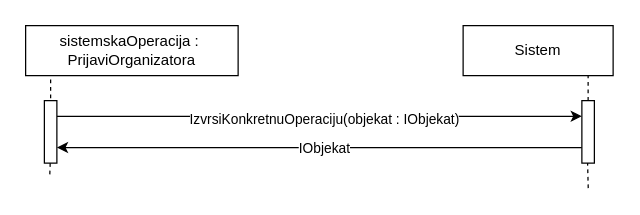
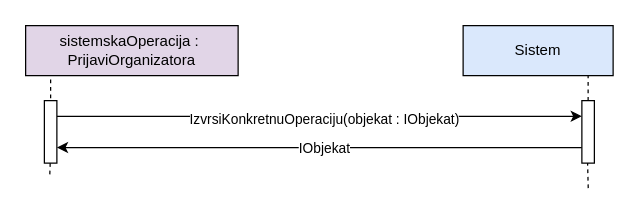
node "sistemskaOperacija : PrijaviOrganizatora": fillcolor #ffffff -> #e1d5e7
node "Sistem": fillcolor #ffffff -> #dae8fc
